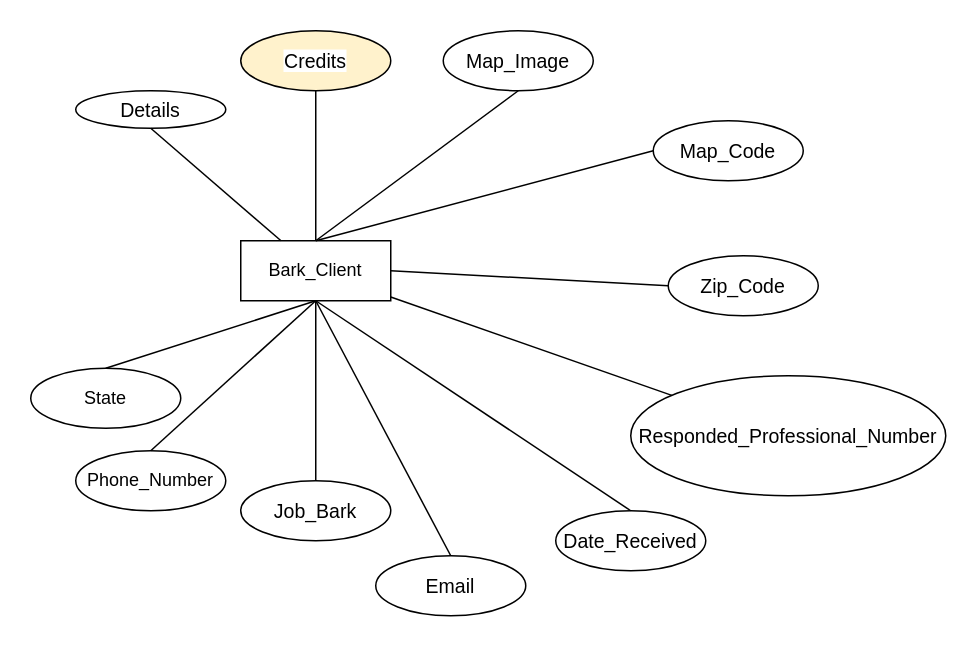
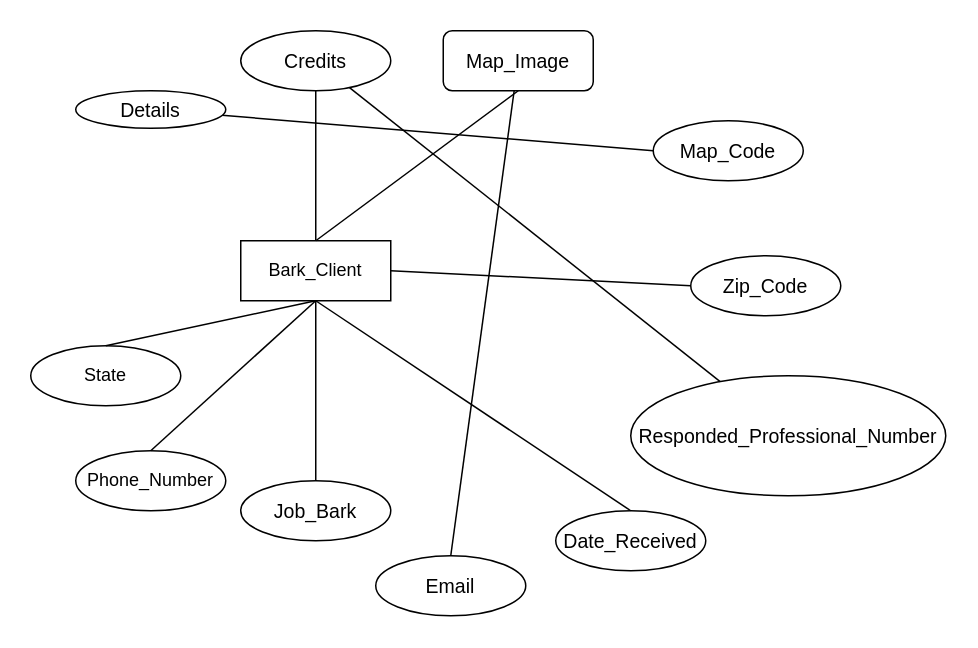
node "Credits": fillcolor #fff2cc -> #ffffff
node "Map_Image": shape ellipse -> rounded rectangle
edge "Details" -- "Bark_Client": removed
edge "Map_Code" -- "Bark_Client": now "Map_Code" -- "Details"
node "Zip_Code": moved (743, 286) -> (766, 286)
edge "Bark_Client" -- "Responded_Professional_Number": now "Credits" -- "Responded_Professional_Number"
node "State": moved (106, 398) -> (106, 376)
edge "Bark_Client" -- "Email": now "Map_Image" -- "Email"
